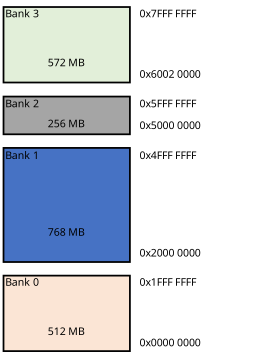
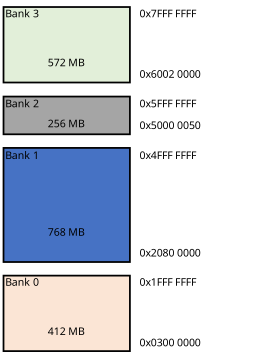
node "0x5FFF FFFF": text "0x5000 0000" -> "0x5000 0050"
node "0x4FFF FFFF": text "0x2000 0000" -> "0x2080 0000"
node "Bank 0": text "512 MB" -> "412 MB"
node "0x1FFF FFFF": text "0x0000 0000" -> "0x0300 0000"
